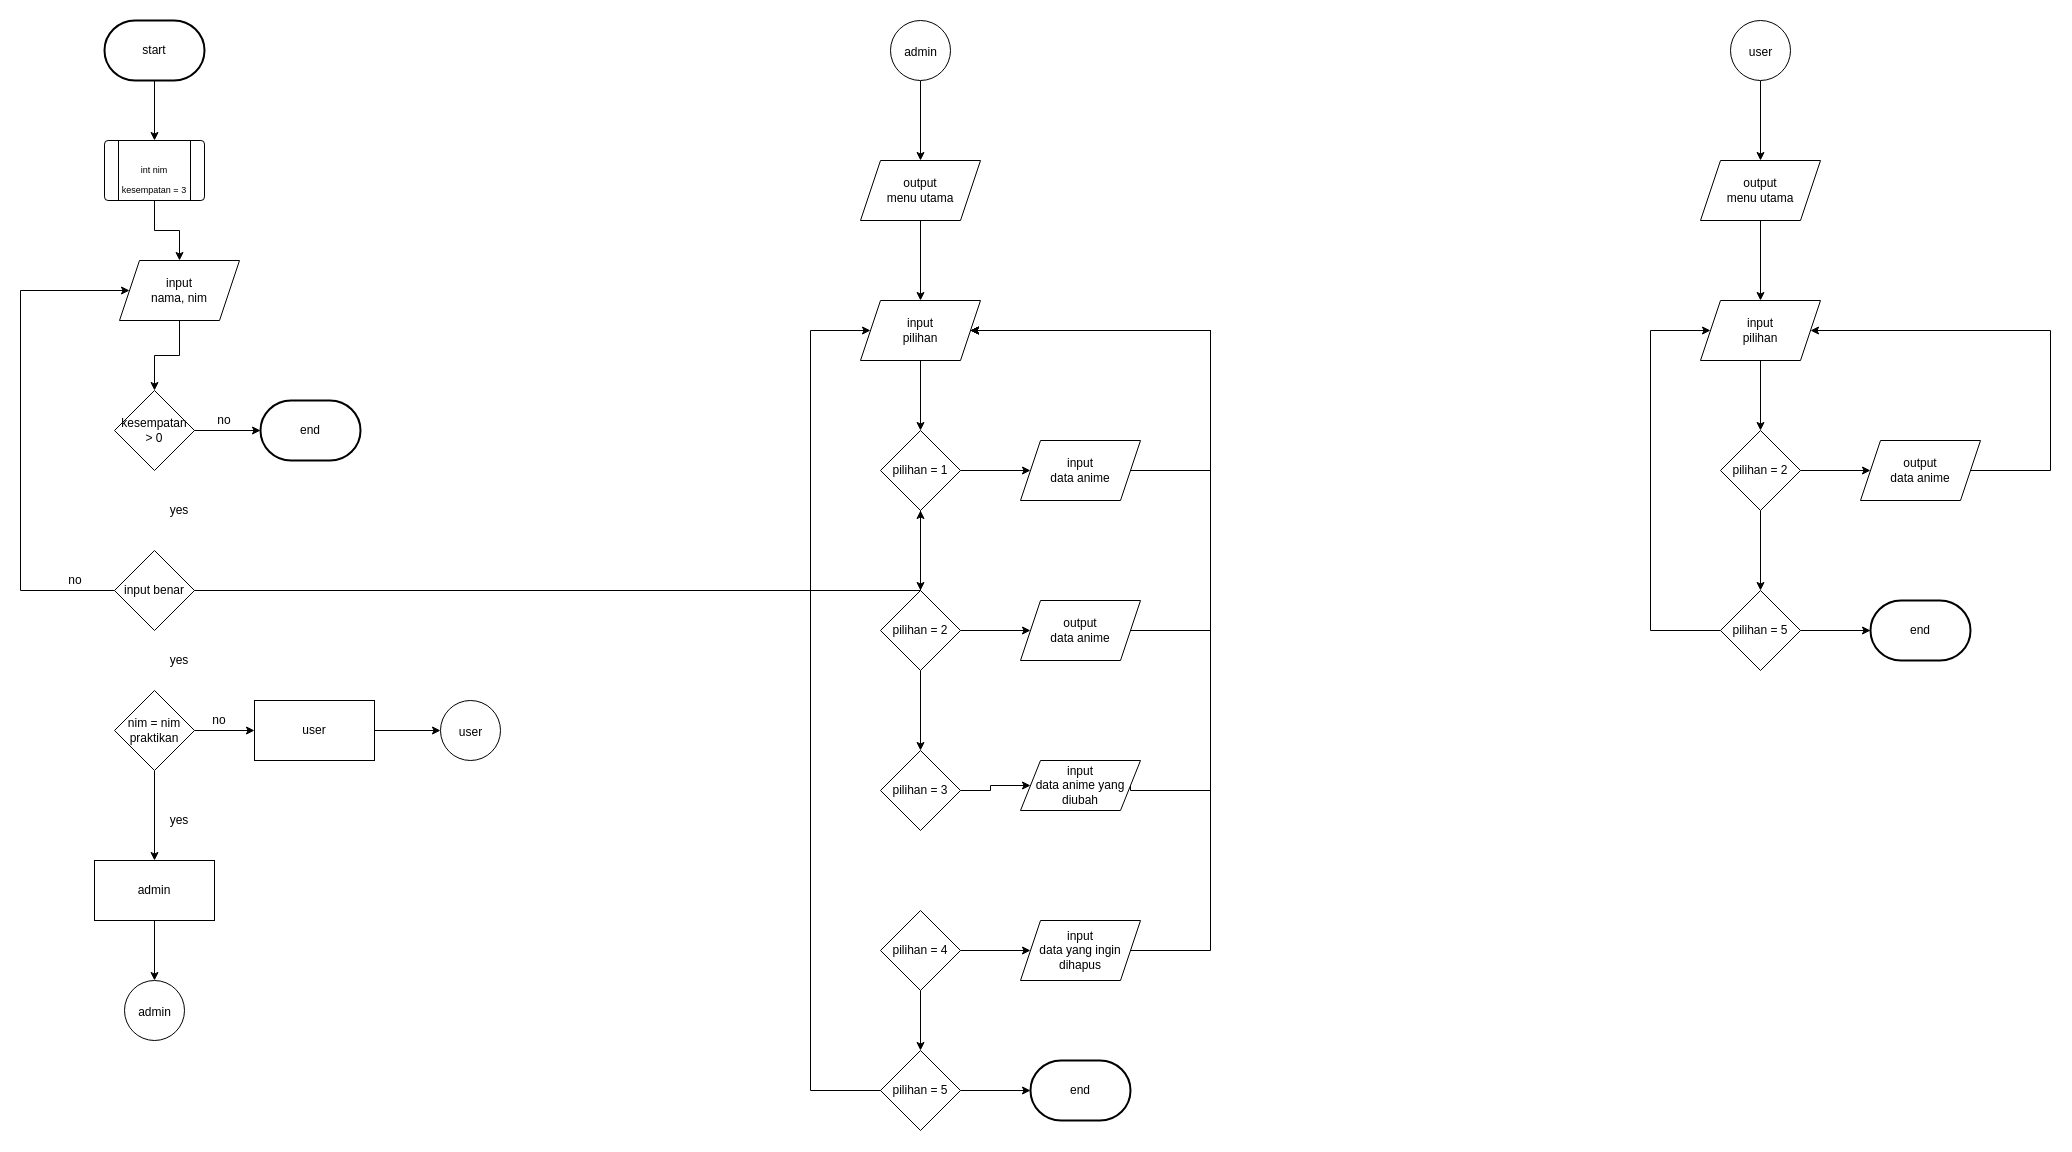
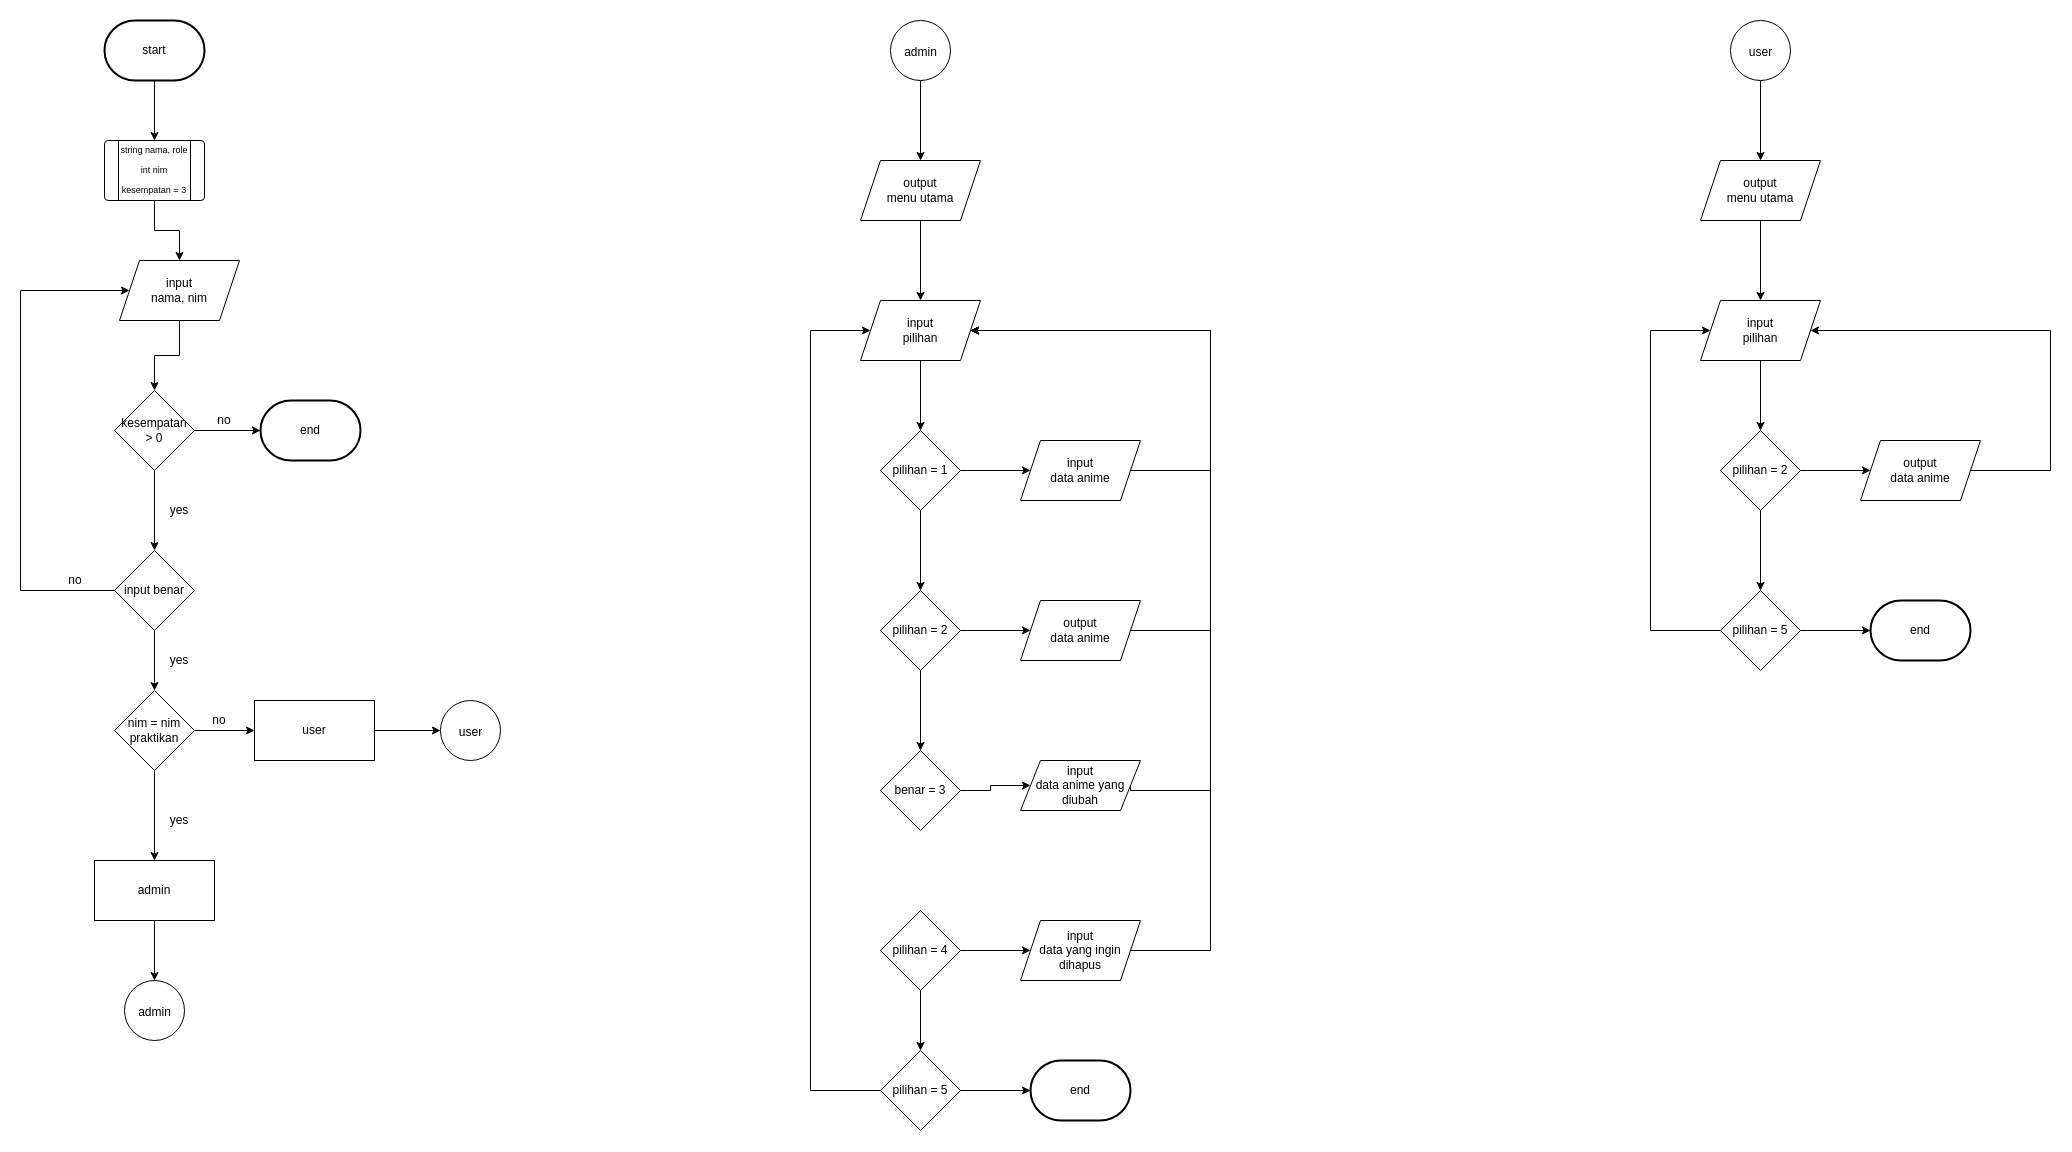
node "string nama, role": added
edge "kesempatan > 0" -> "input benar": added
edge "input benar" -> "pilihan = 1": now "input benar" -> "nim = nim praktikan"
node "pilihan = 3": label "pilihan = 3" -> "benar = 3"
